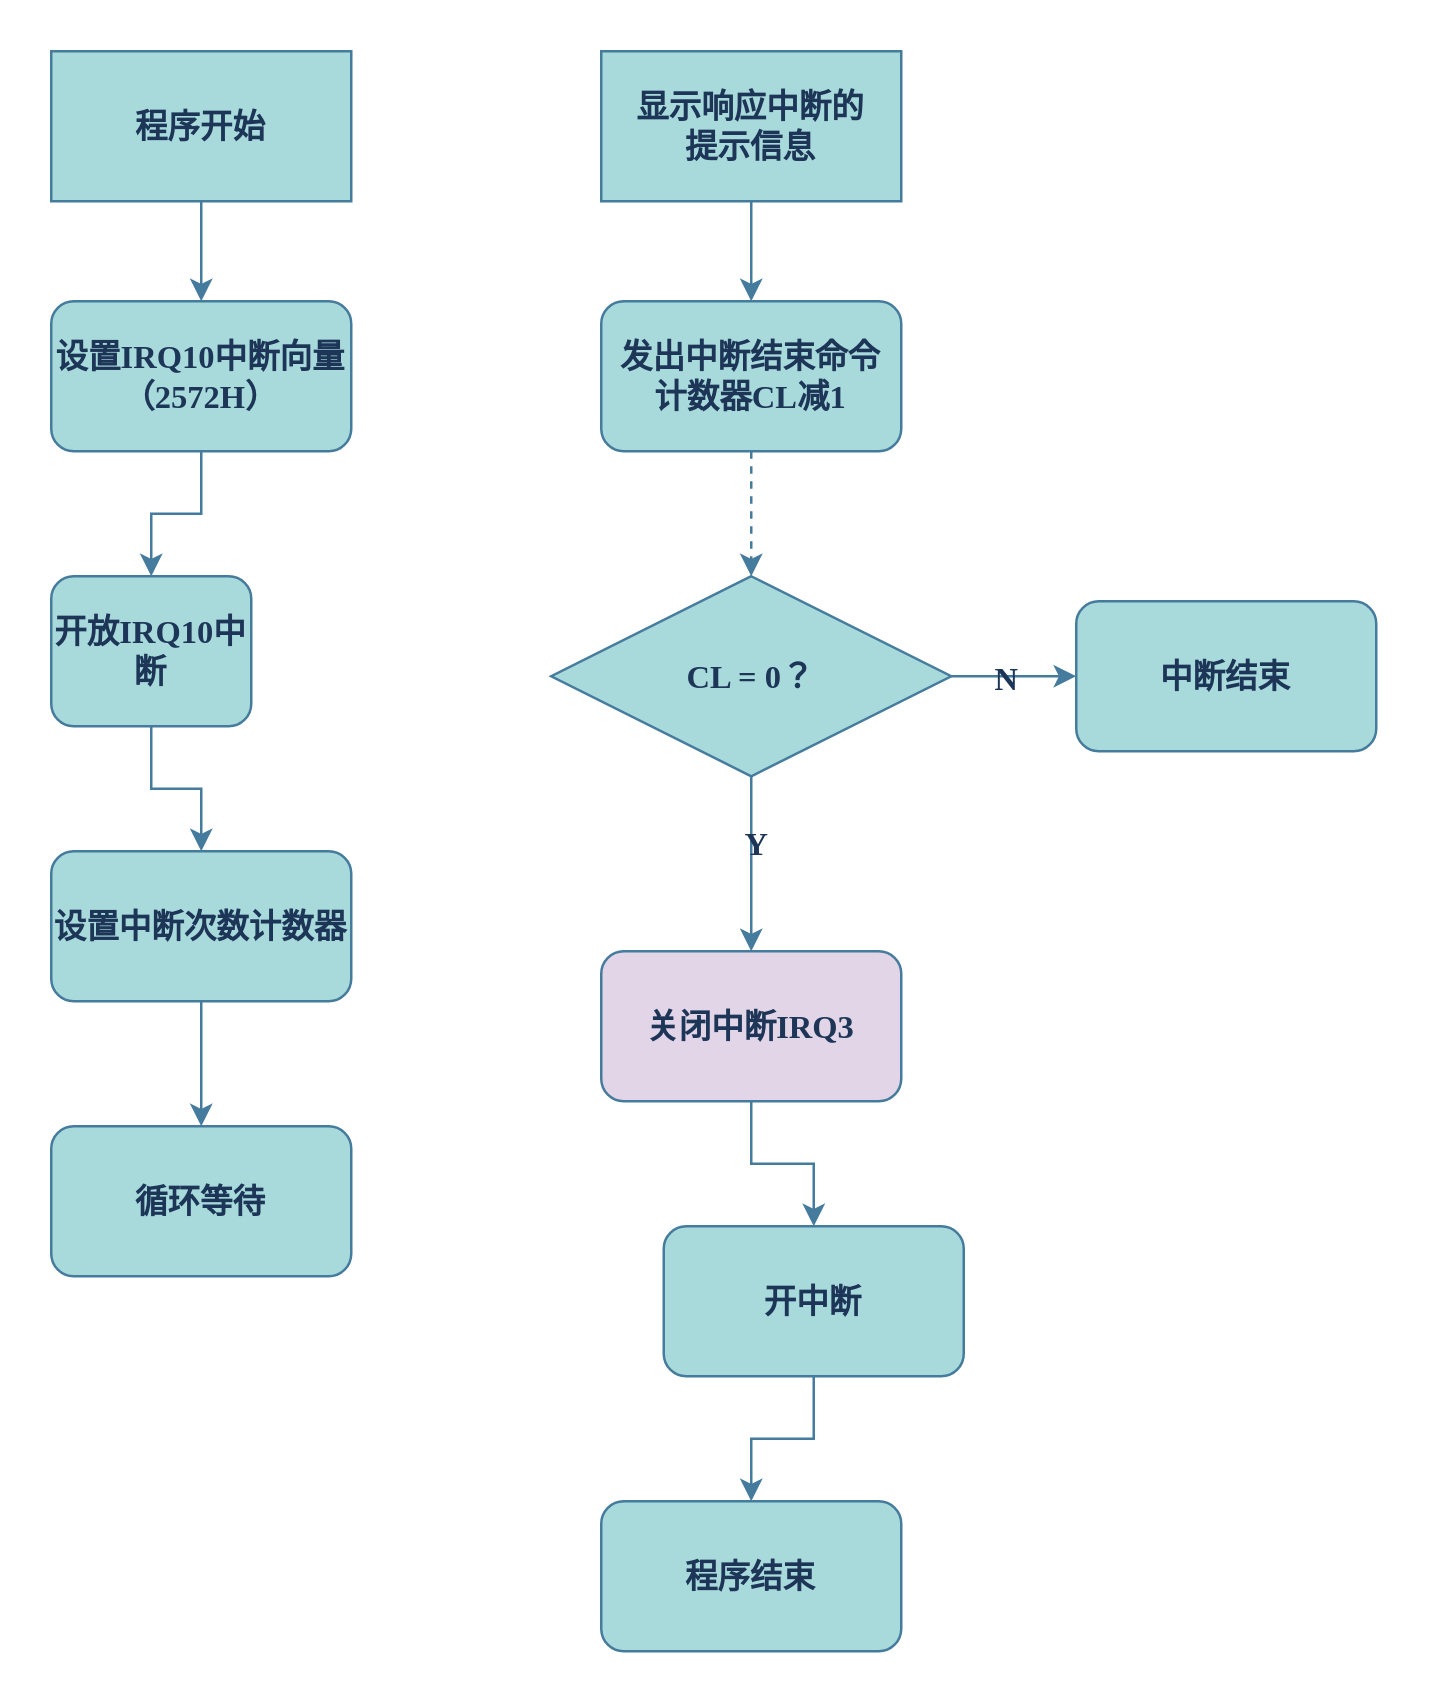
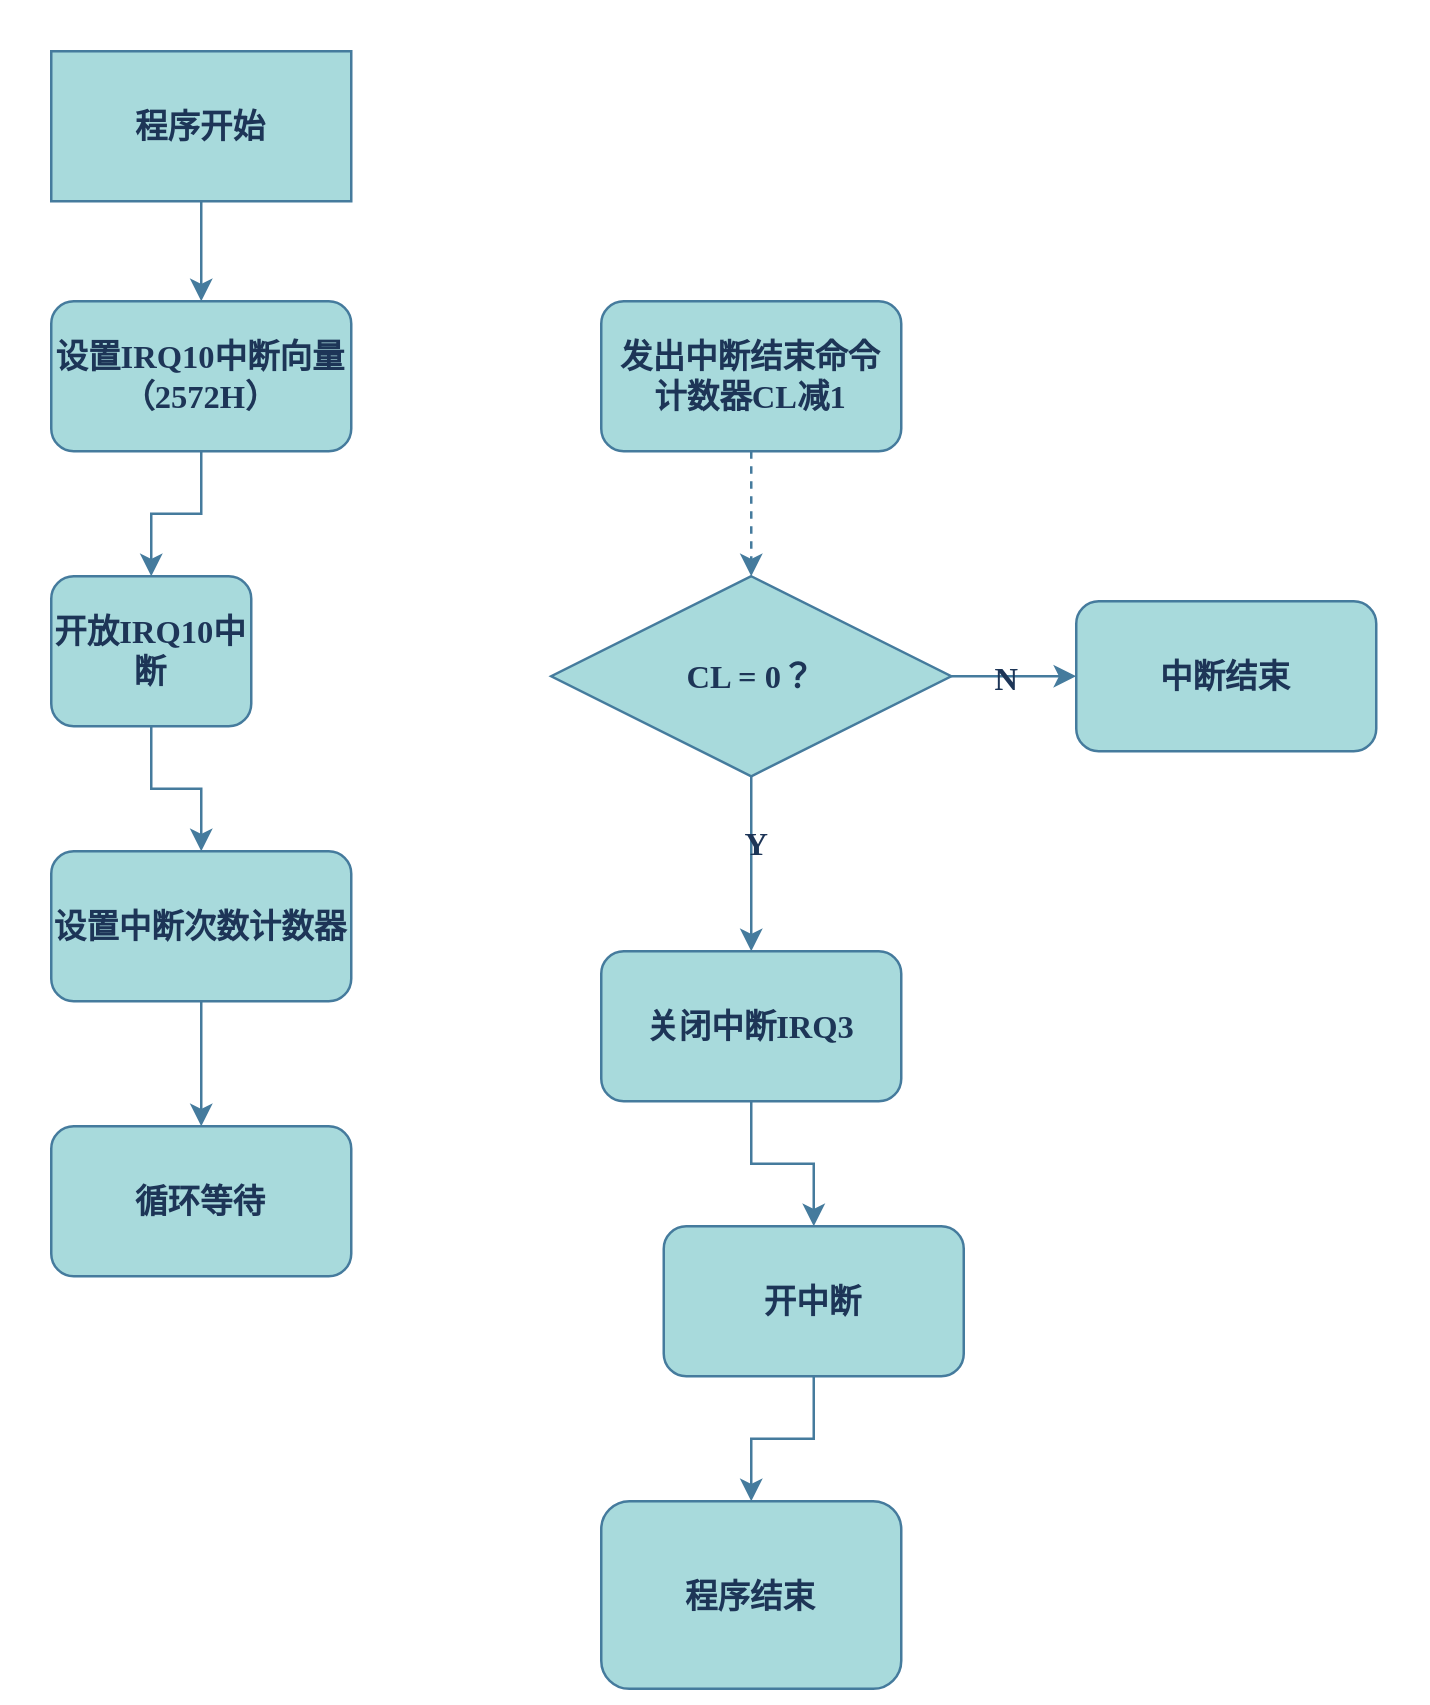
node "显示响应中断的提示信息": removed
edge "显示响应中断的提示信息" -> "发出中断结束命令计数器CL减1": removed
node "关闭中断IRQ3": fillcolor #e1d5e7 -> #a8dadc
node "程序结束": size 300x150 -> 300x188
